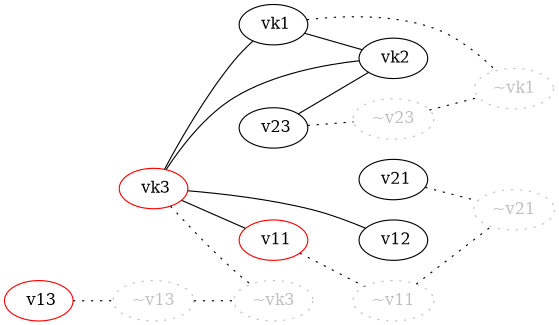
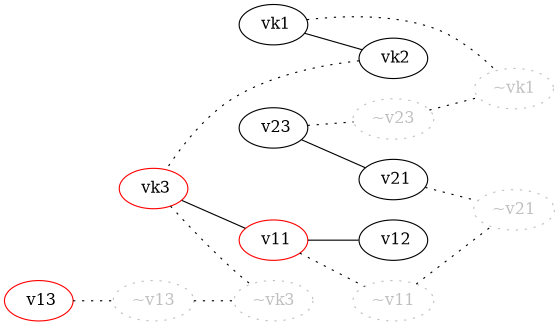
edge "vk2" -- "vk3": style solid -> dotted
edge "vk2" -- "v23": now "v21" -- "v23"
edge "vk1" -- "vk3": removed
edge "vk3" -- "v12": now "v11" -- "v12"
